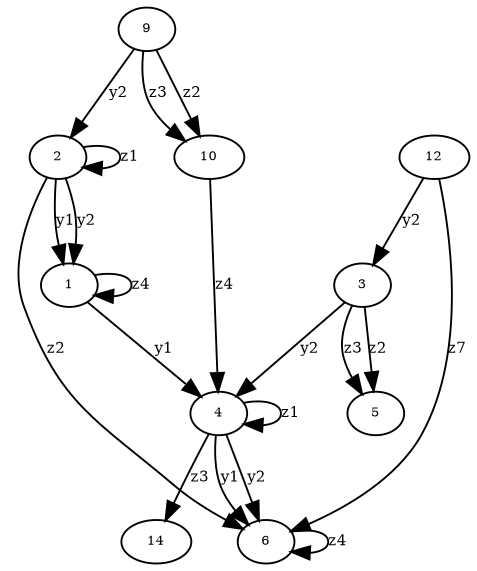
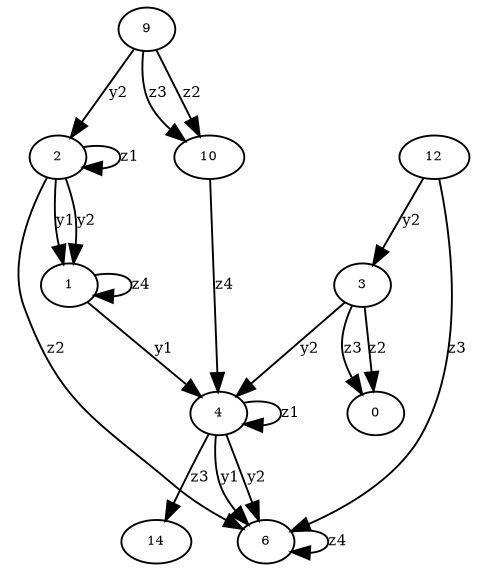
edge "12" -> "6": label "z7" -> "z3"
node "5": label "5" -> "0"
